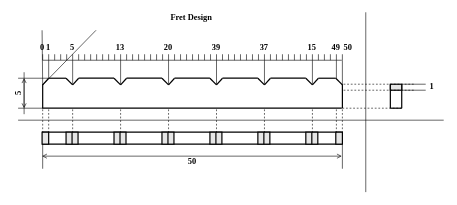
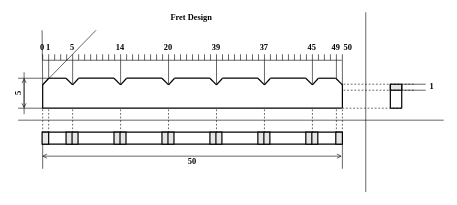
node "13": label "13" -> "14"
node "15": label "15" -> "45"
